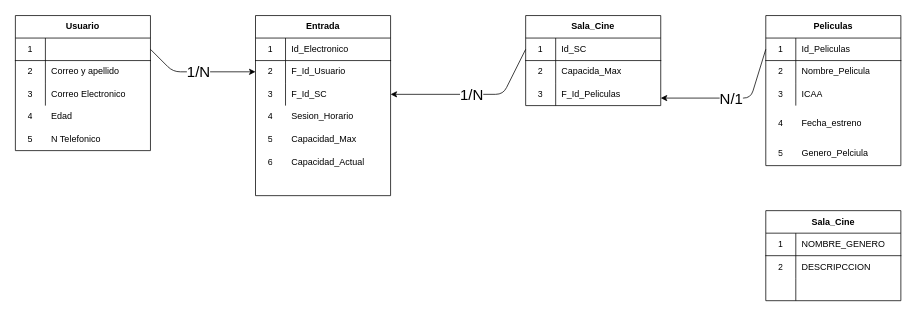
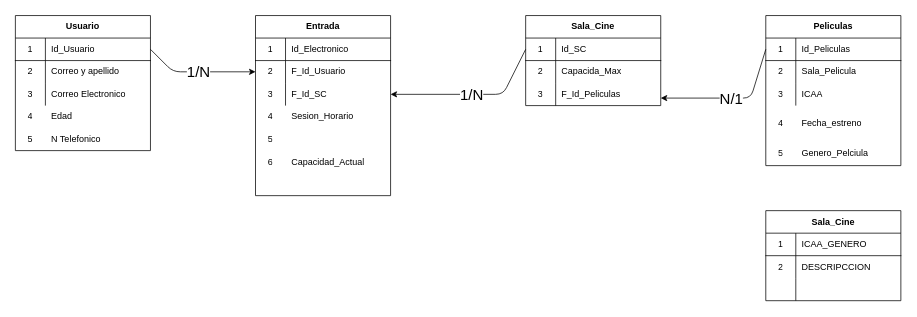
node "Id_Usuario": added
node "Nombre_Pelicula": label "Nombre_Pelicula" -> "Sala_Pelicula"
node "Capacidad_Max": removed
node "NOMBRE_GENERO": label "NOMBRE_GENERO" -> "ICAA_GENERO"
